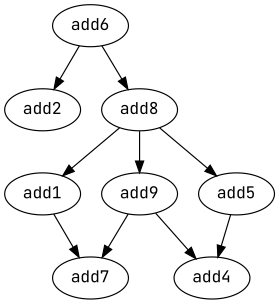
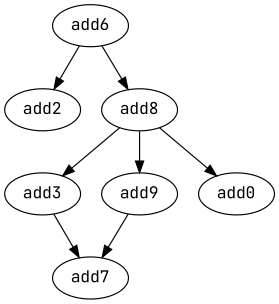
node "add1": label "add1" -> "add3"
node "add5": label "add5" -> "add0"
node "add4": removed
